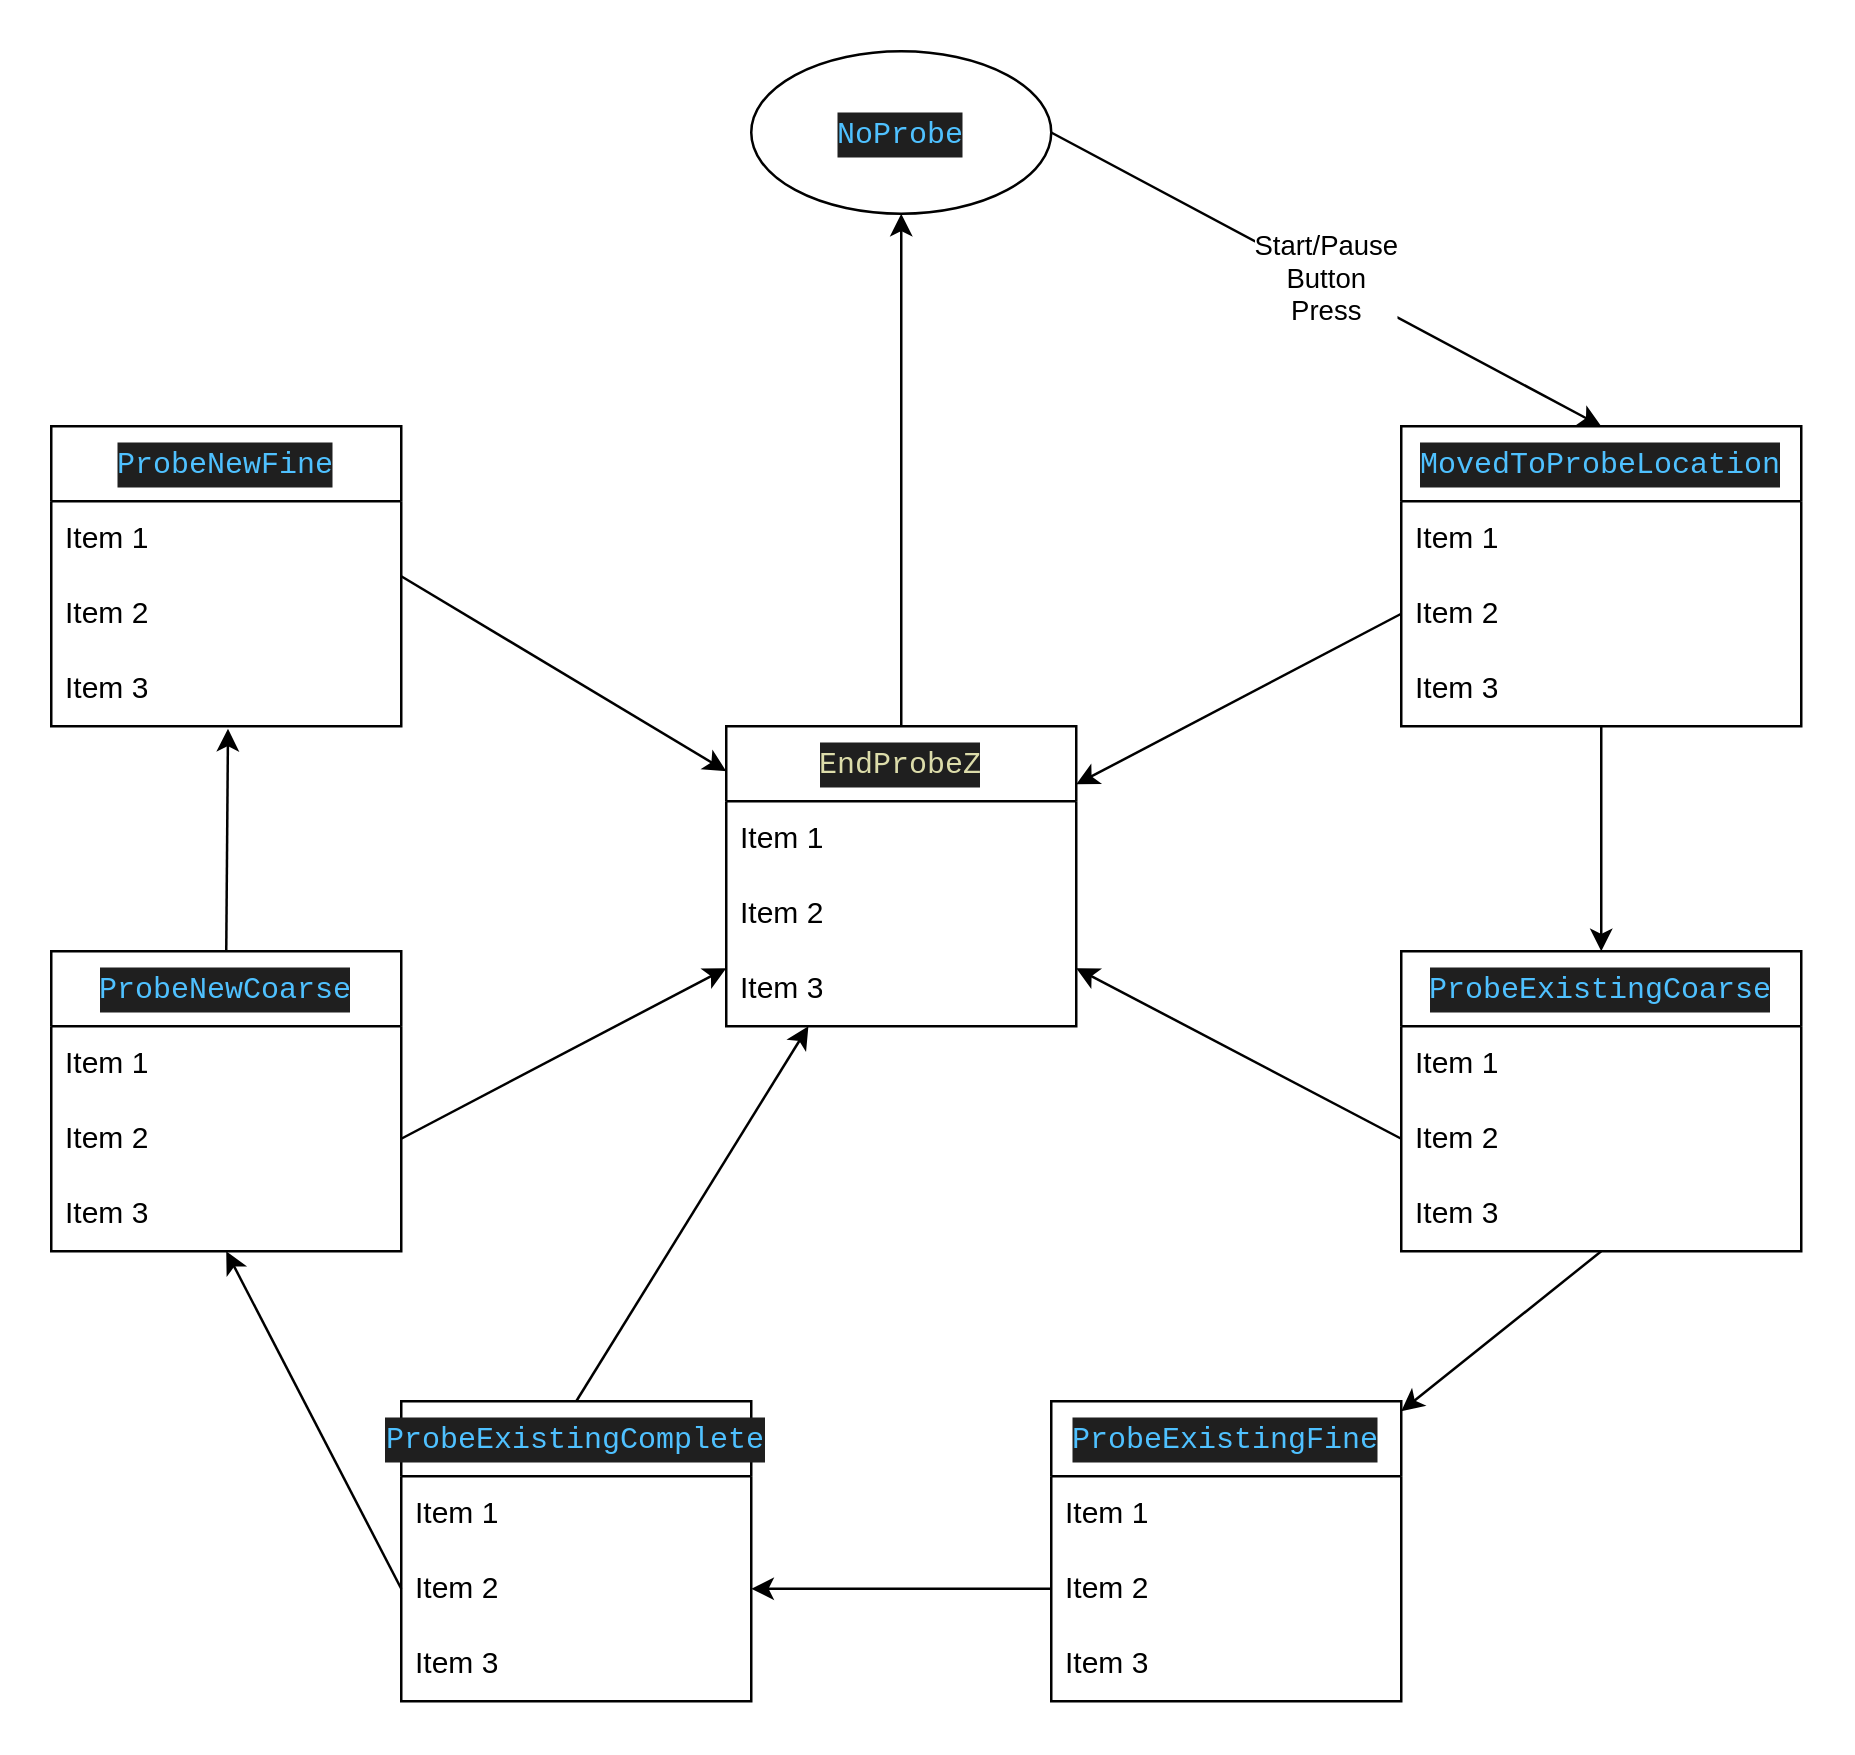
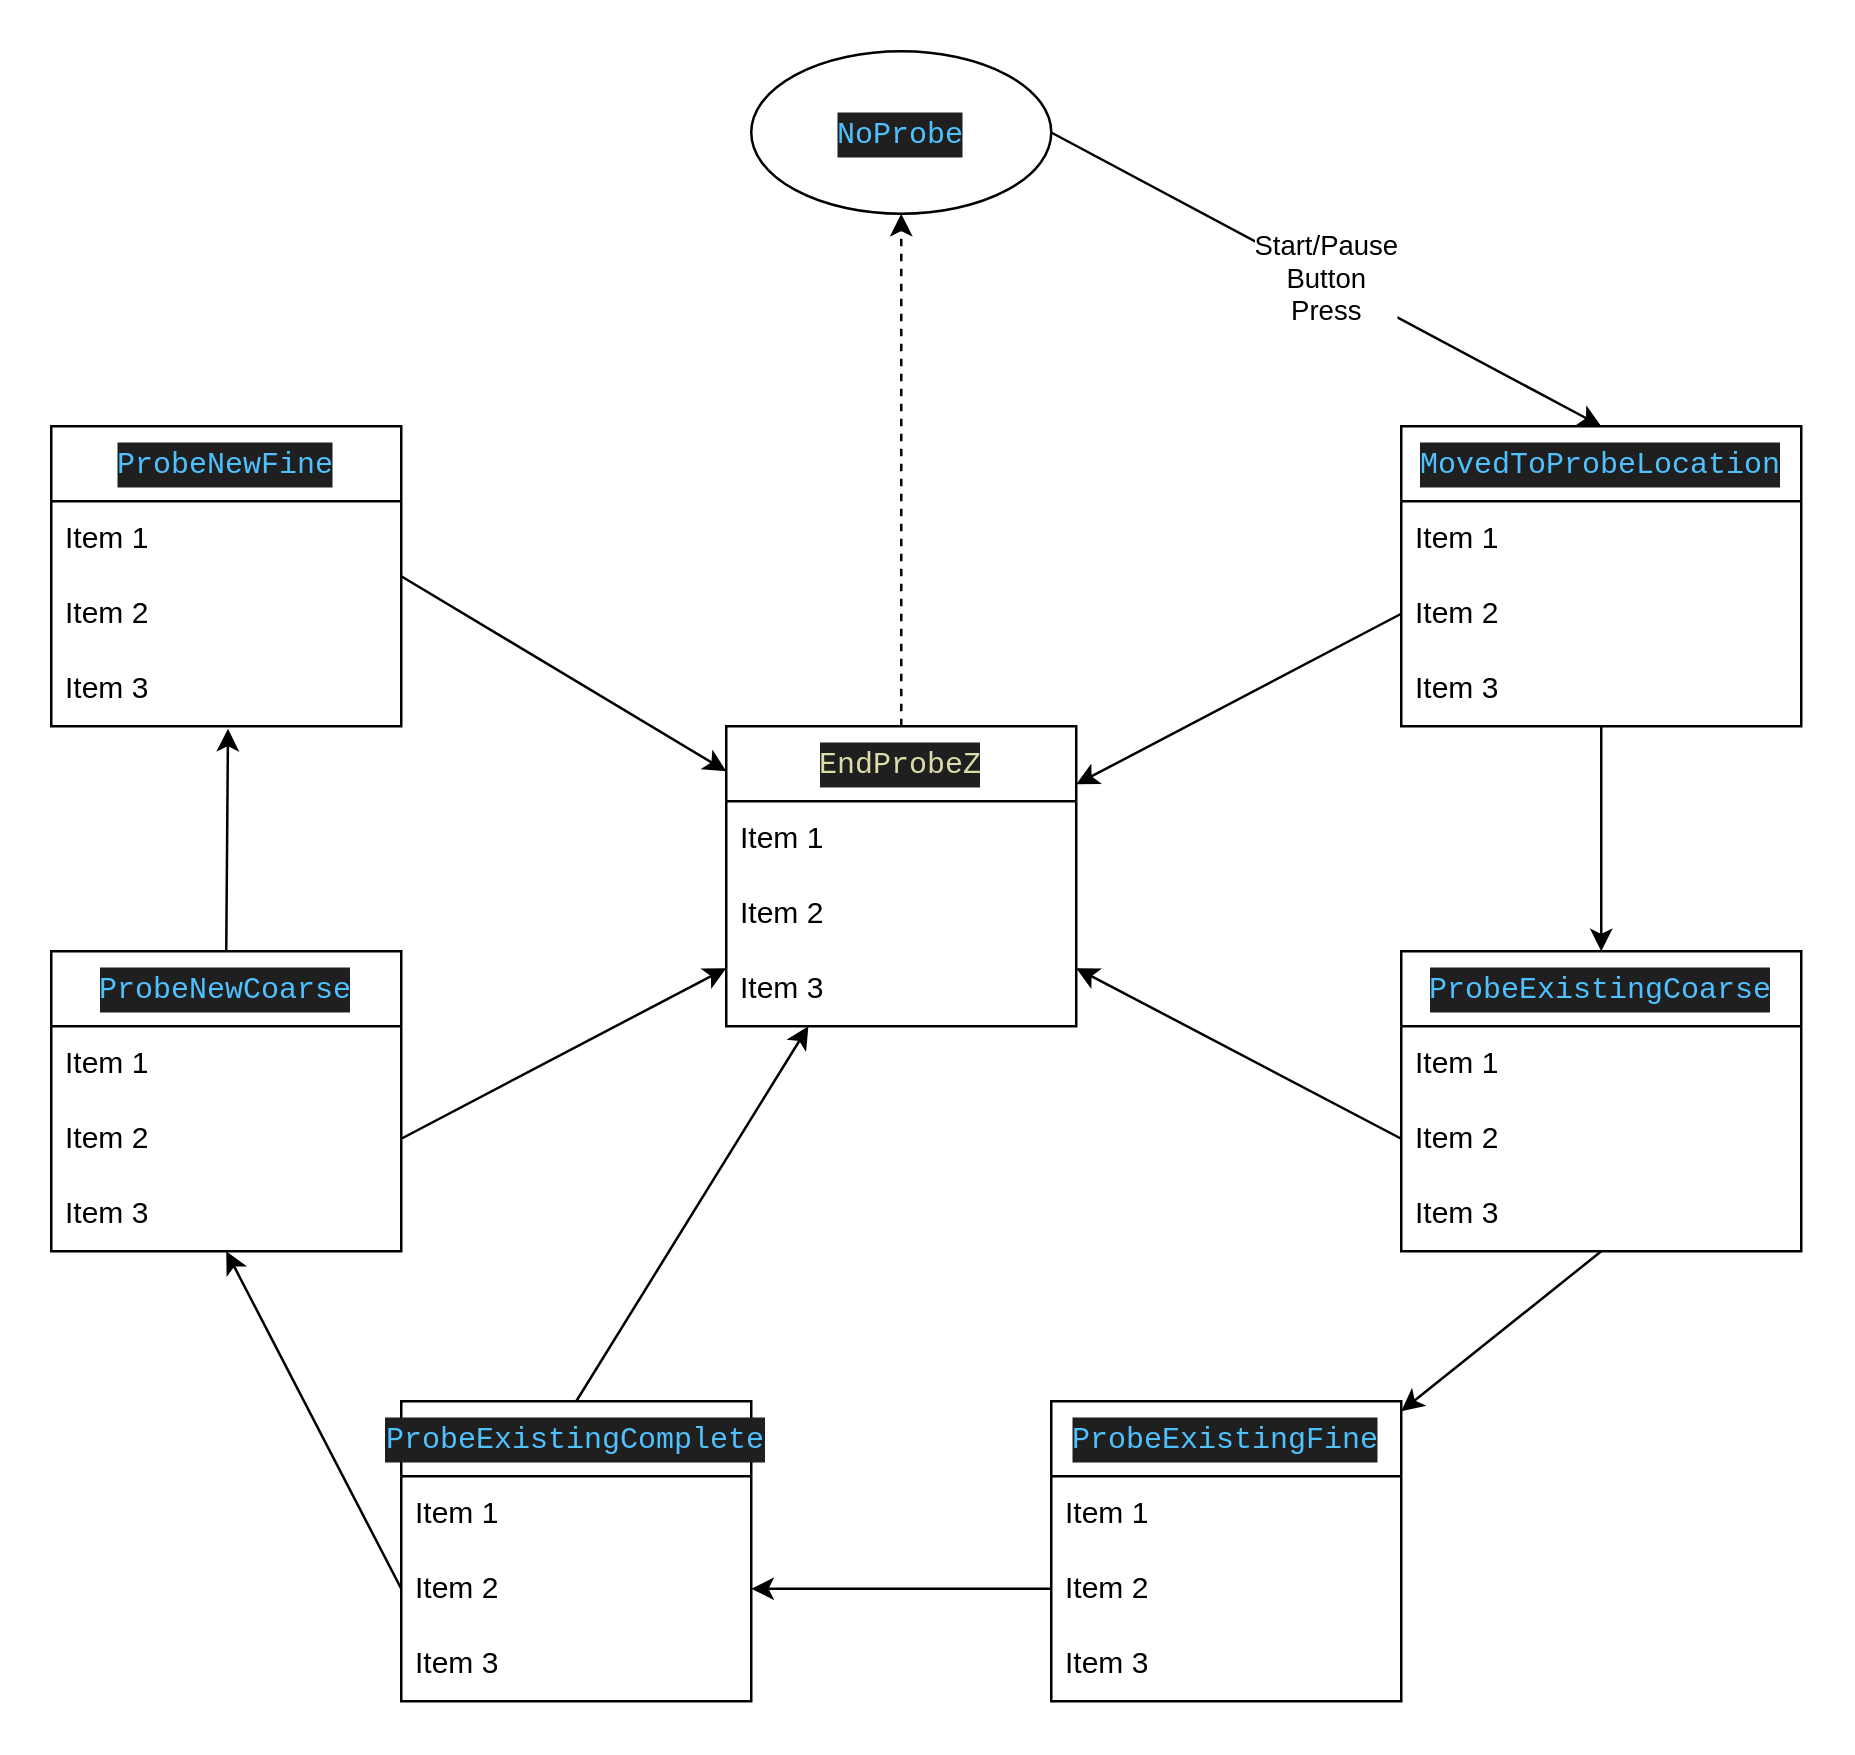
edge "EndProbeZ" -> "NoProbe": style solid -> dashed
